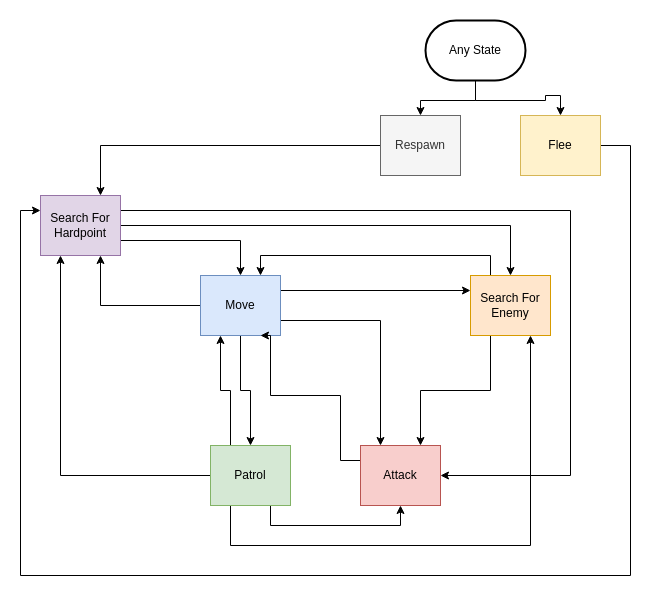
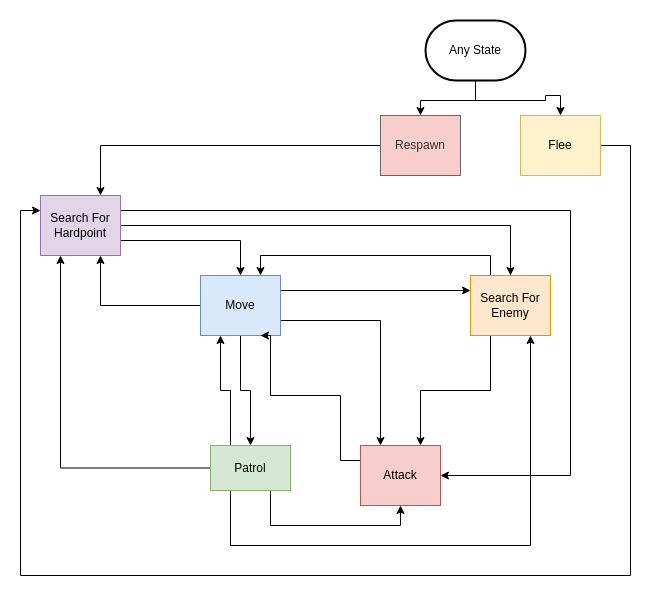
node "Respawn": fillcolor #f5f5f5 -> #f8cecc
node "Patrol": size 80x60 -> 80x45
